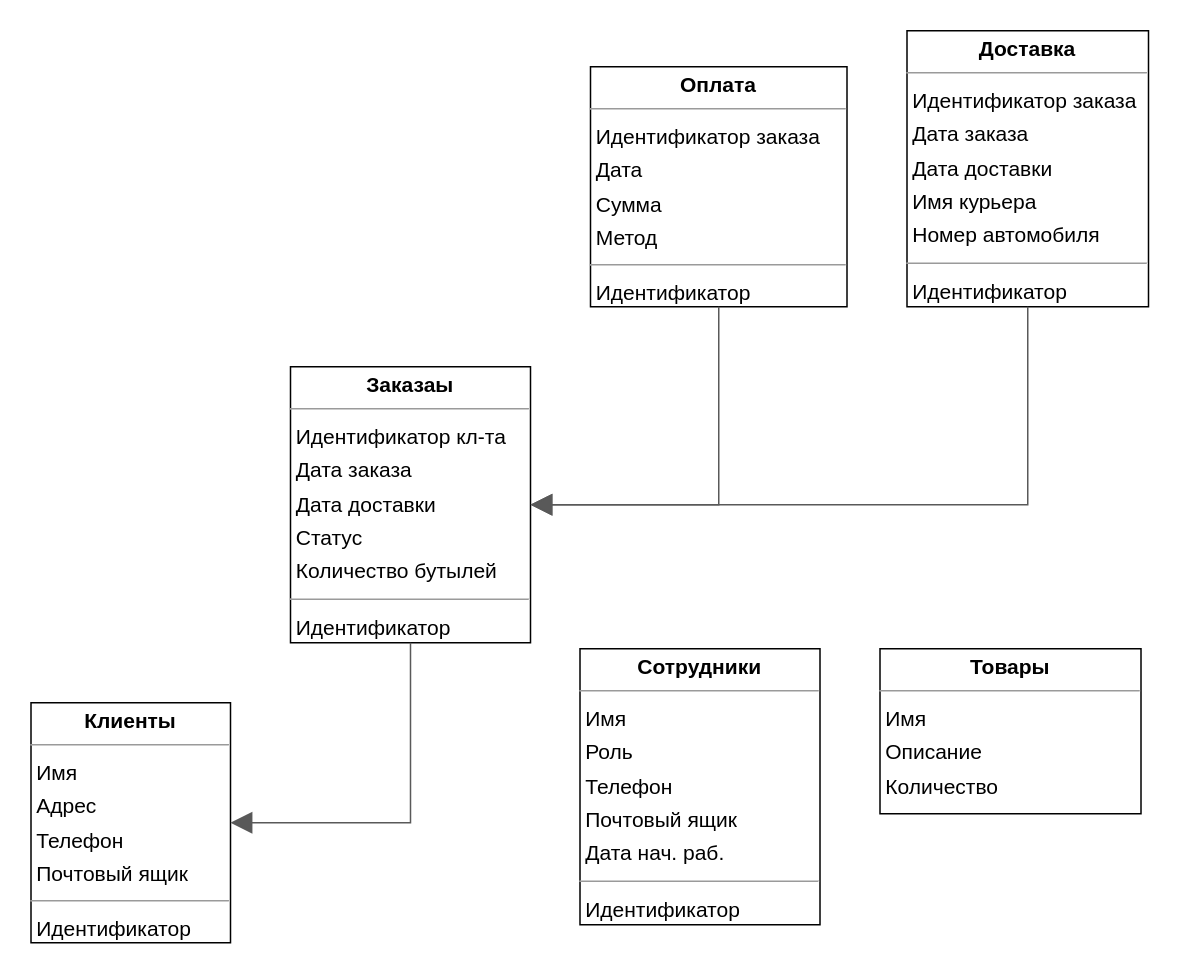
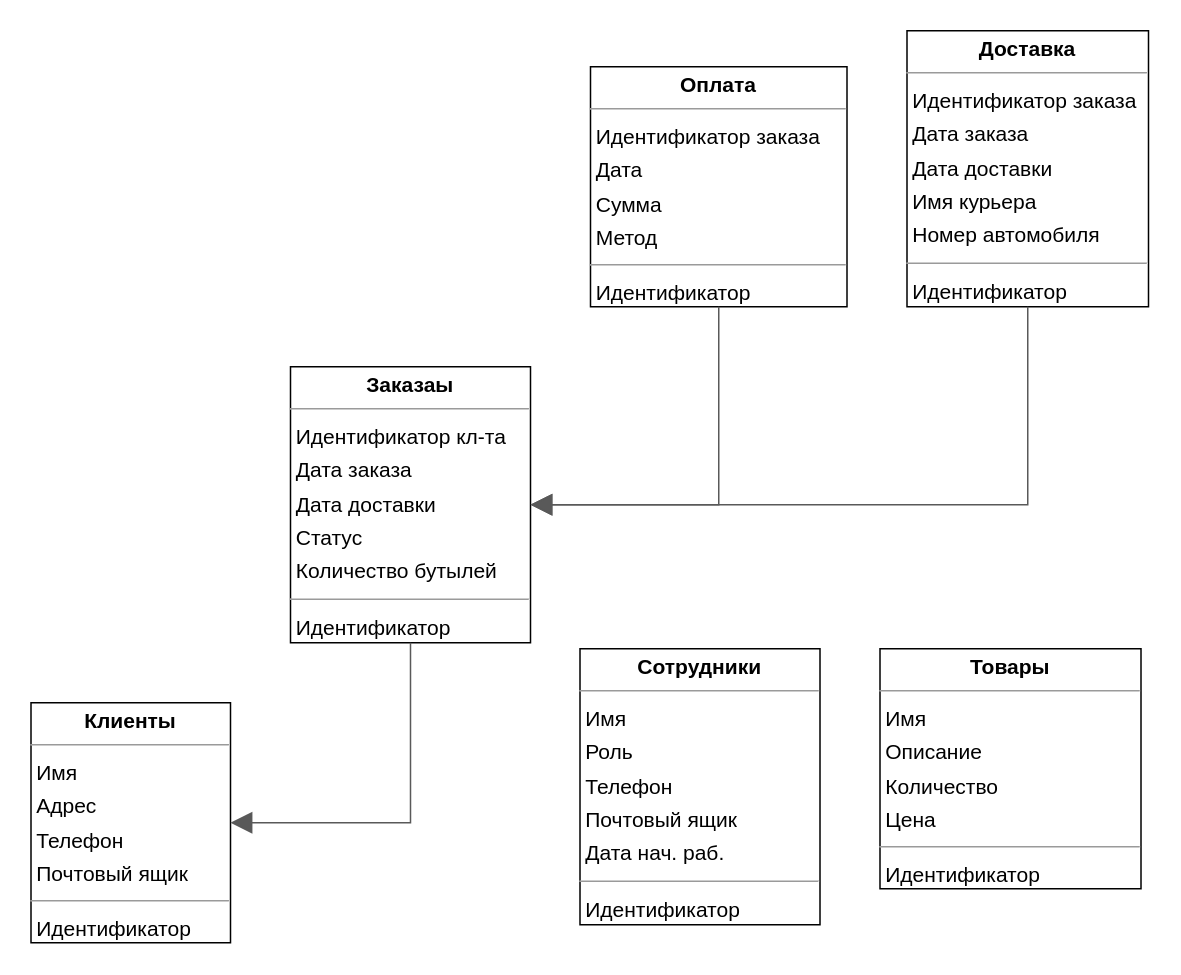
node "Товары Имя Описание Количество Цена Идентификатор": size 261x165 -> 261x240
